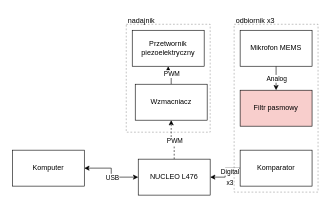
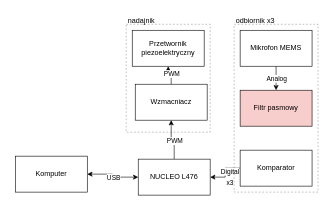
edge "NUCLEO L476" -> "Wzmacniacz": style dashed -> solid
node "Komputer": moved (48, 168) -> (51, 174)
